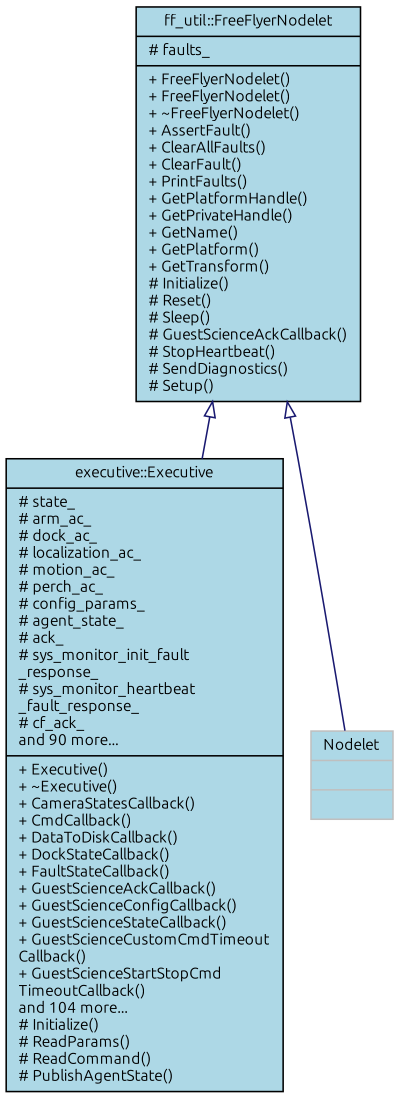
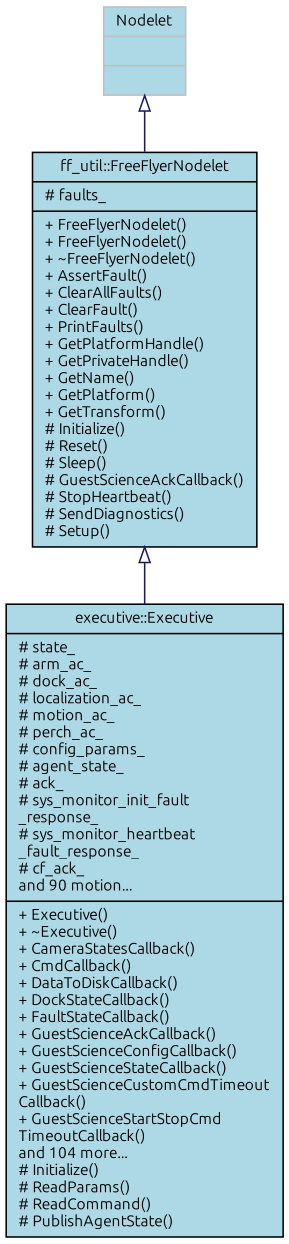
edge "Nodelet" -> "ff_util::FreeFlyerNodelet": reversed
node "executive::Executive": text "and 90 more..." -> "and 90 motion..."
